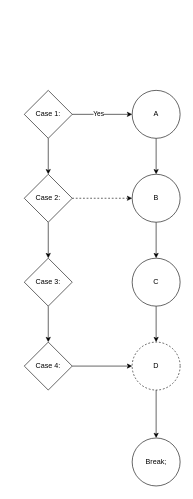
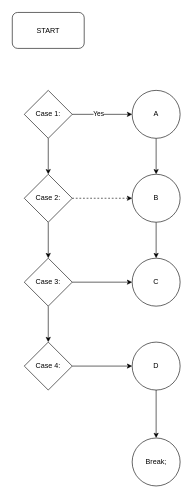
node "START": added
edge "Case 3:" -> "C": added
edge "C" -> "D": removed
node "D": style dashed -> solid
